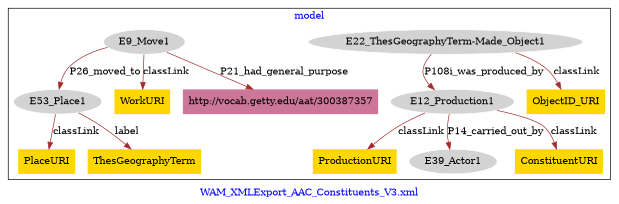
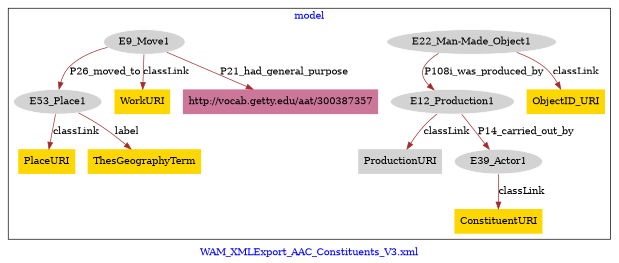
node "E22_ThesGeographyTerm-Made_Object1": label "E22_ThesGeographyTerm-Made_Object1" -> "E22_Man-Made_Object1"
edge "E12_Production1" -> "ConstituentURI": now "E39_Actor1" -> "ConstituentURI"
node "ProductionURI": fillcolor gold -> lightgray
